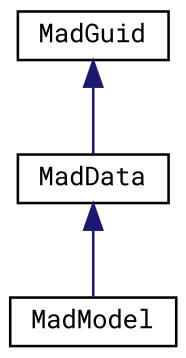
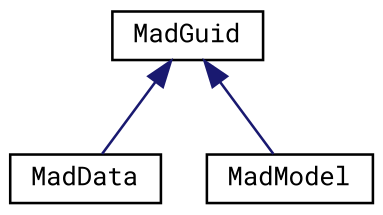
edge "MadModel" -> "MadData": now "MadModel" -> "MadGuid"
